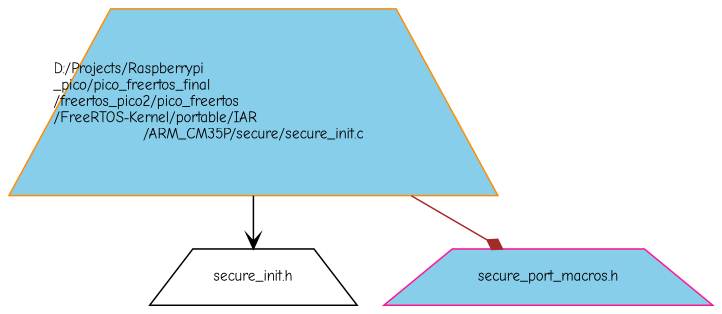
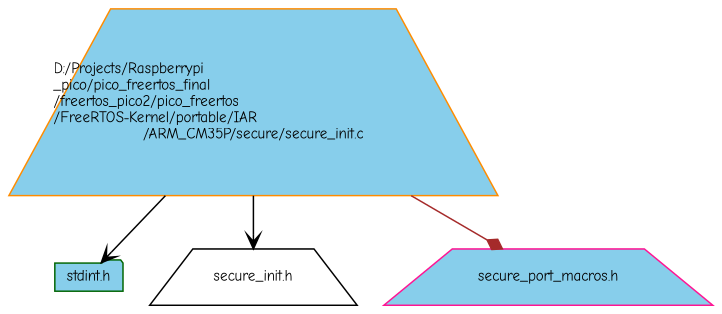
node "stdint.h": added
